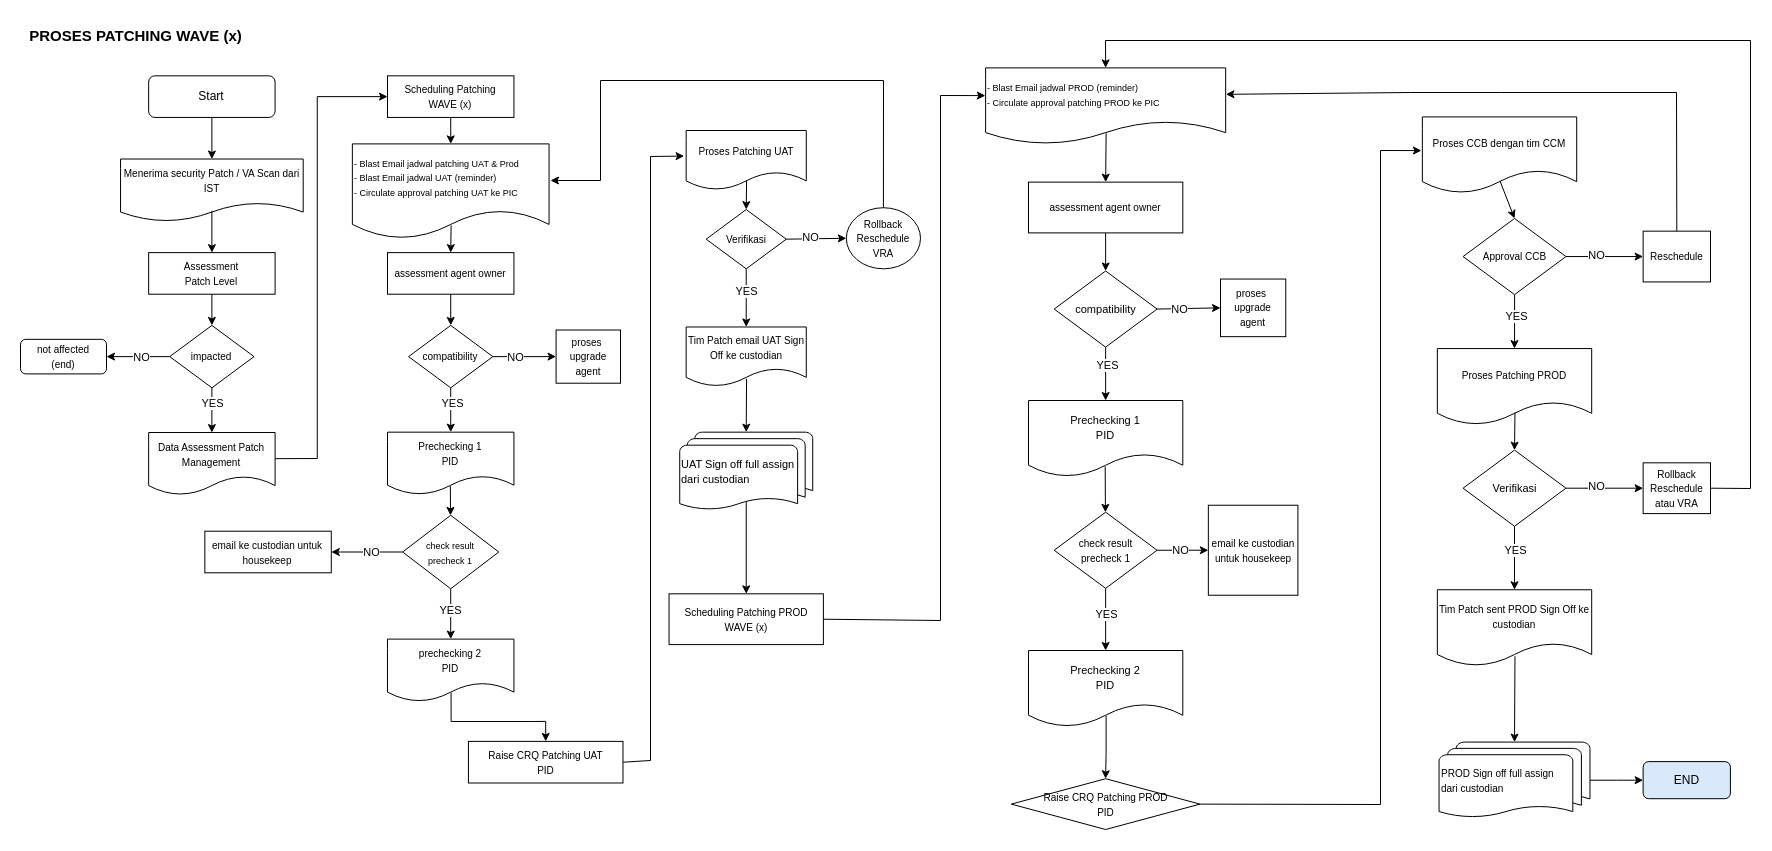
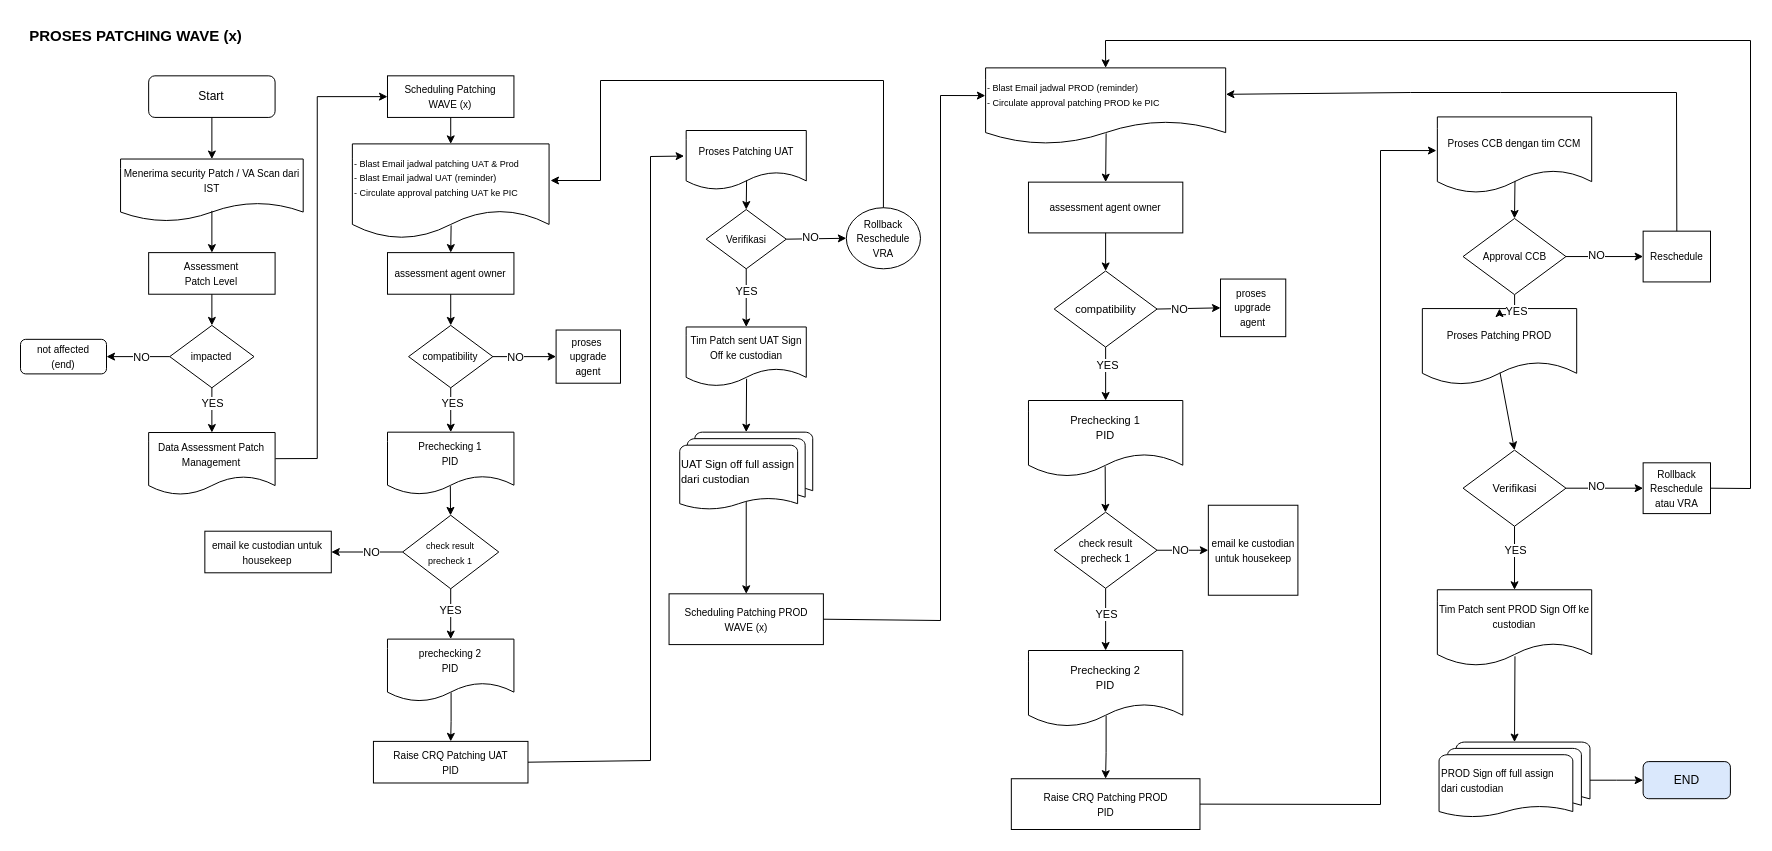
node "Proses CCB dengan tim CCM": moved (1500, 155) -> (1515, 155)
node "Tim Patch email UAT Sign Off ke custodian": label "Tim Patch email UAT Sign Off ke custodian" -> "Tim Patch sent UAT Sign Off ke custodian"
node "Proses Patching PROD": moved (1515, 387) -> (1500, 347)
node "Raise CRQ Patching UAT PID": moved (546, 762) -> (451, 762)
node "Raise CRQ Patching PROD PID": shape diamond -> rectangle
